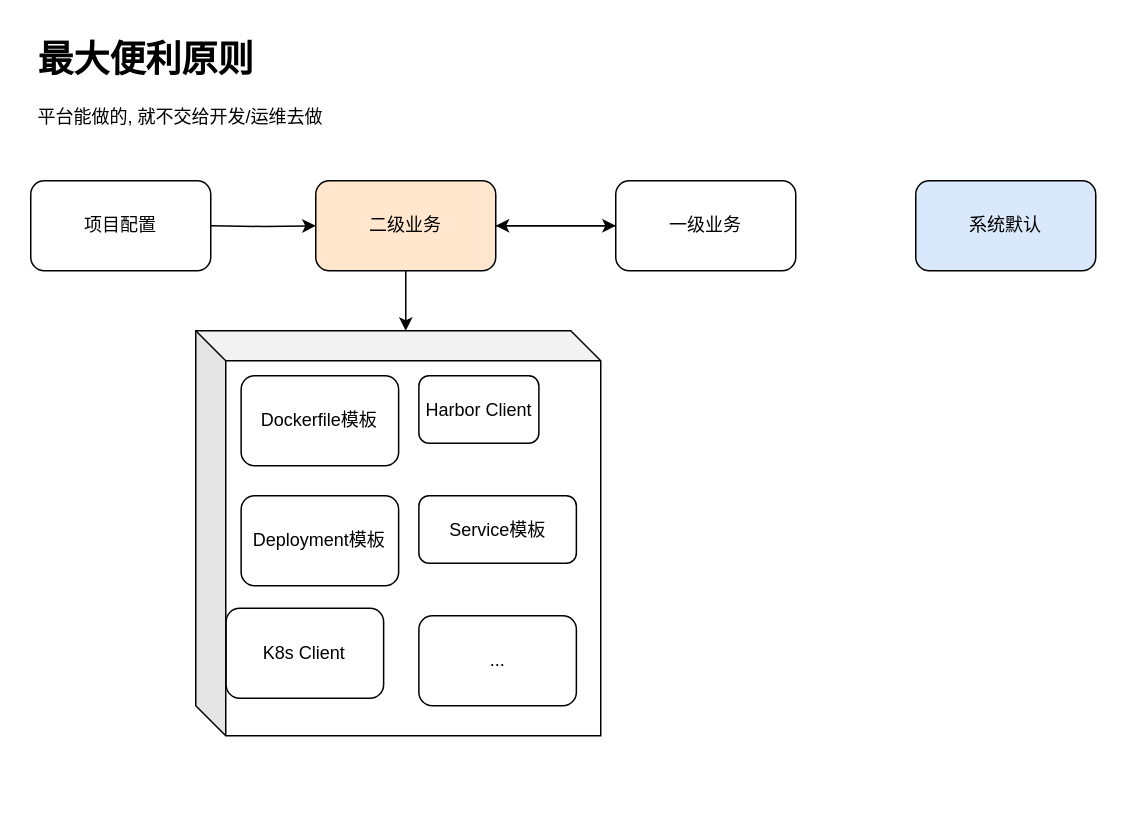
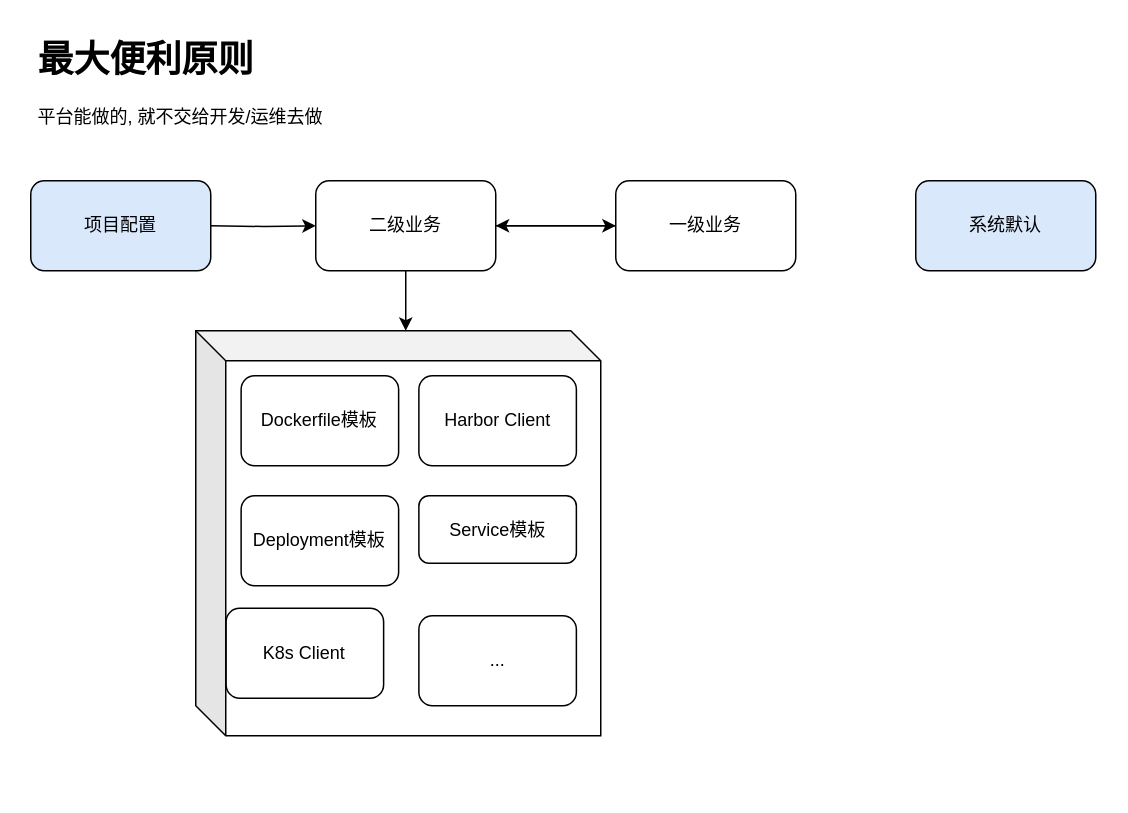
node "项目配置": fillcolor #ffffff -> #dae8fc
node "二级业务": fillcolor #ffe6cc -> #ffffff
node "Harbor Client": size 120x68 -> 158x90
